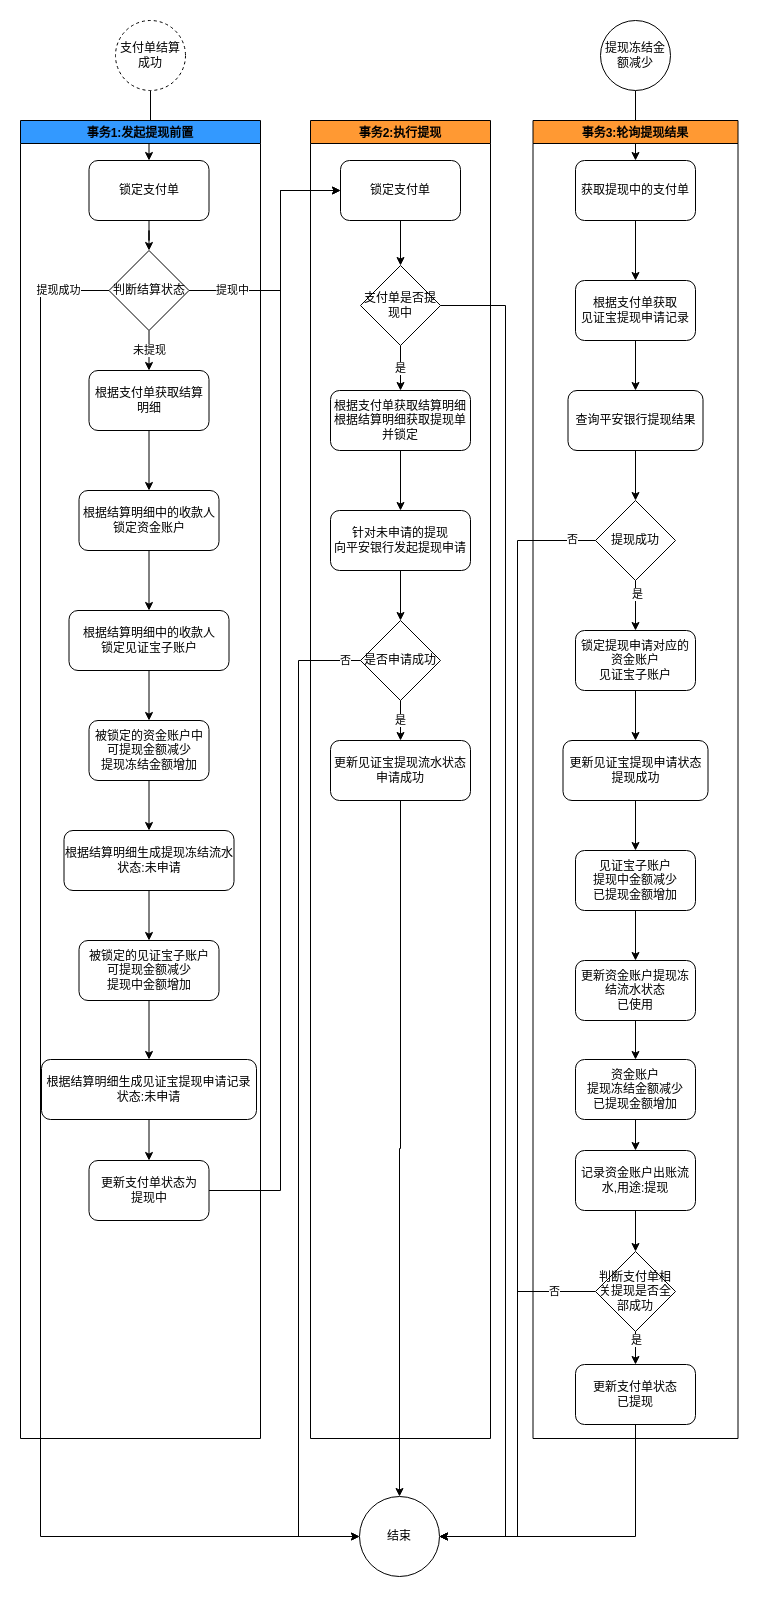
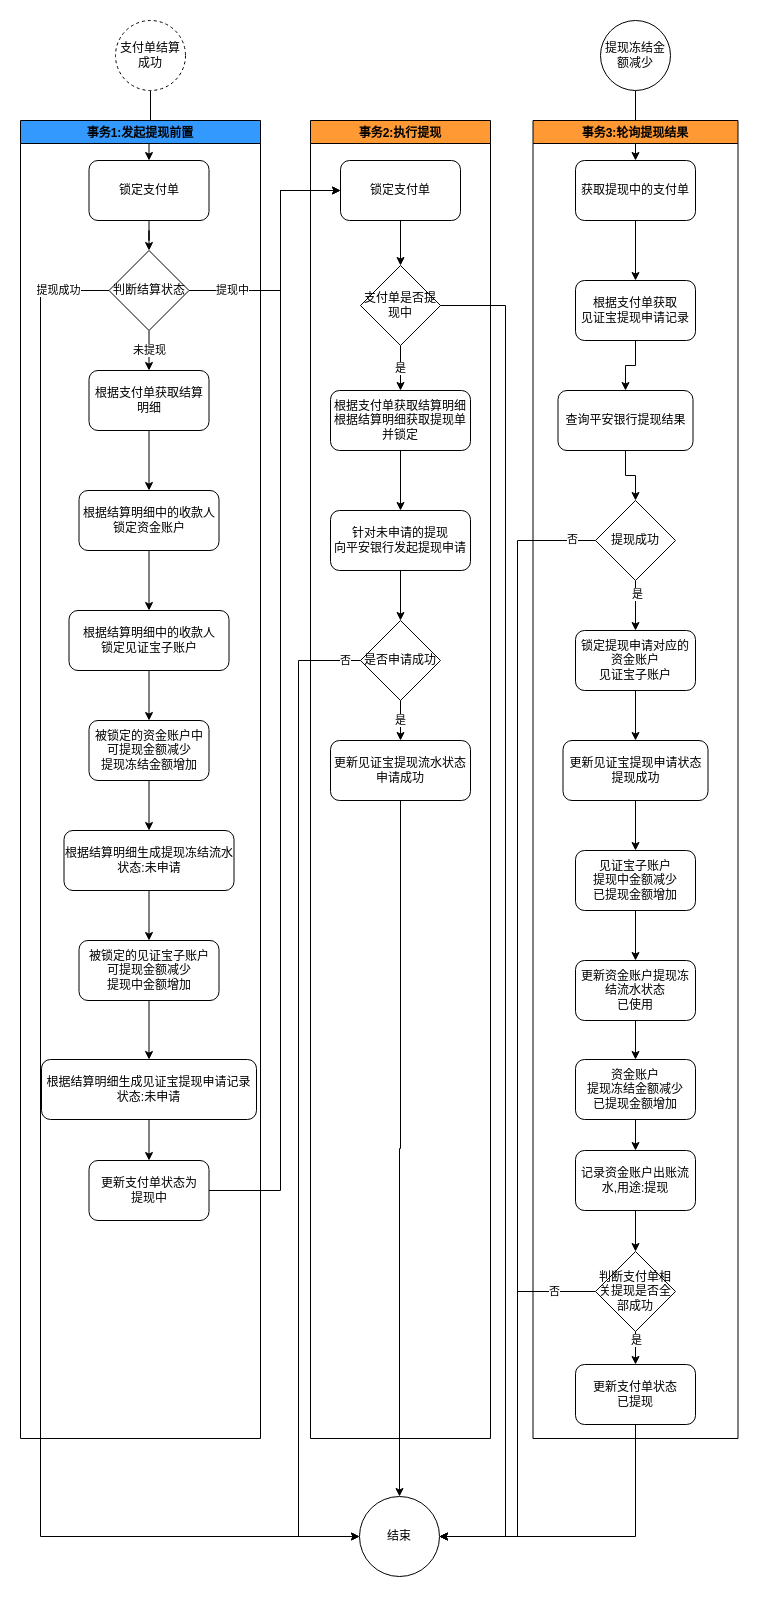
node "查询平安银行提现结果": moved (636, 421) -> (626, 421)
